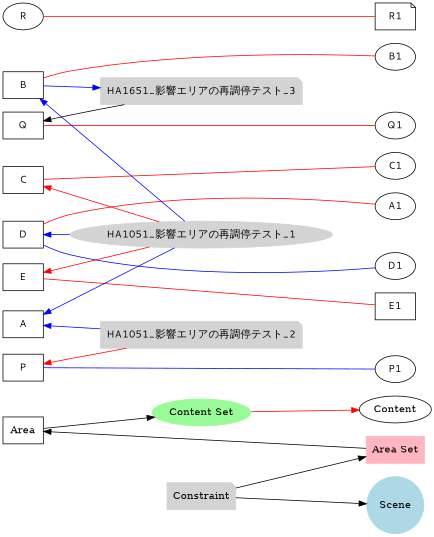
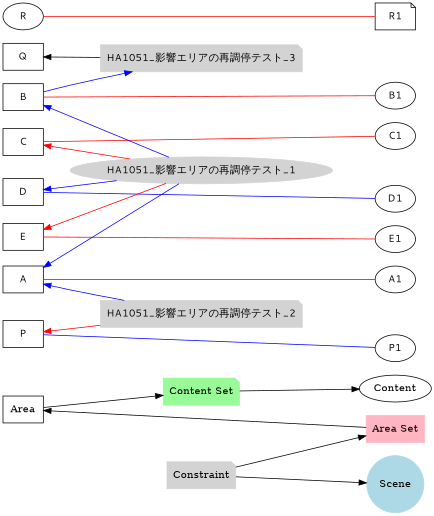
node "HA1651_影響エリアの再調停テスト_3": label "HA1651_影響エリアの再調停テスト_3" -> "HA1051_影響エリアの再調停テスト_3"
node "Q1": removed
edge "A1" -- "D": now "A1" -- "A"
node "E1": shape box -> ellipse
edge "Content Set" -> "Content": color red -> black
node "Content Set": shape ellipse -> note
